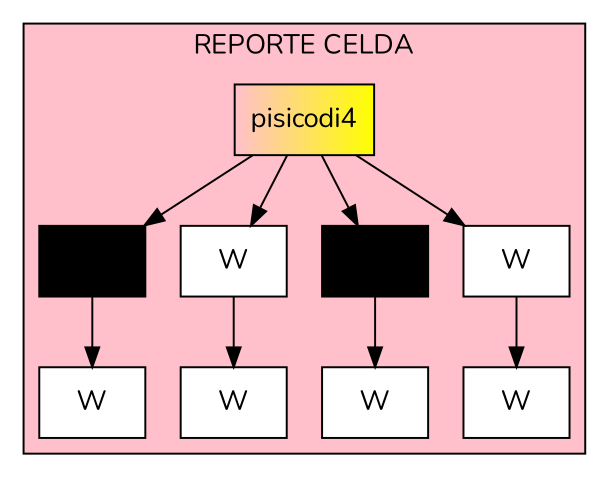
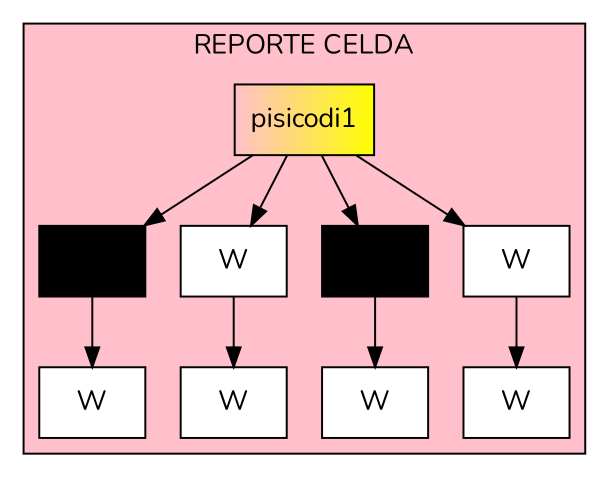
node "pisicodi4": label "pisicodi4" -> "pisicodi1"
